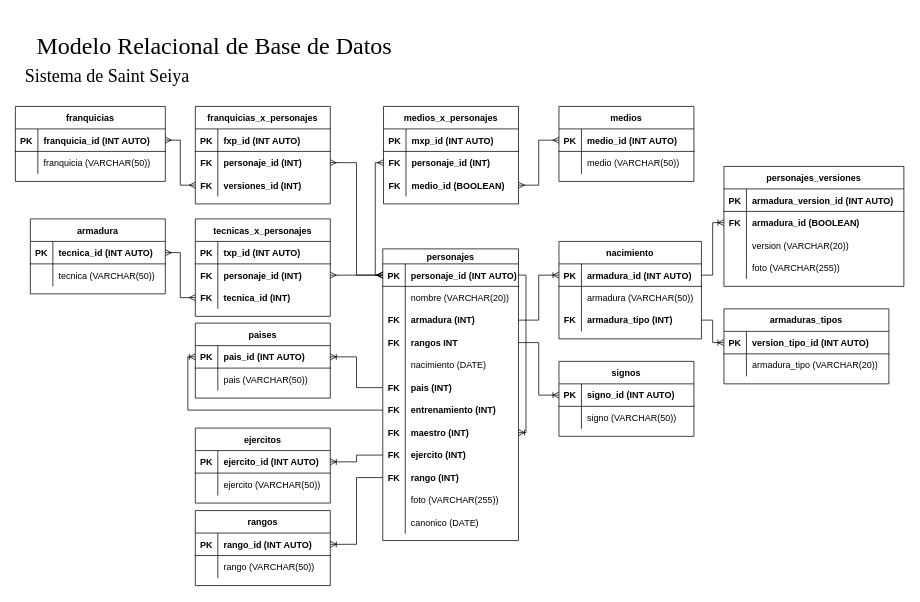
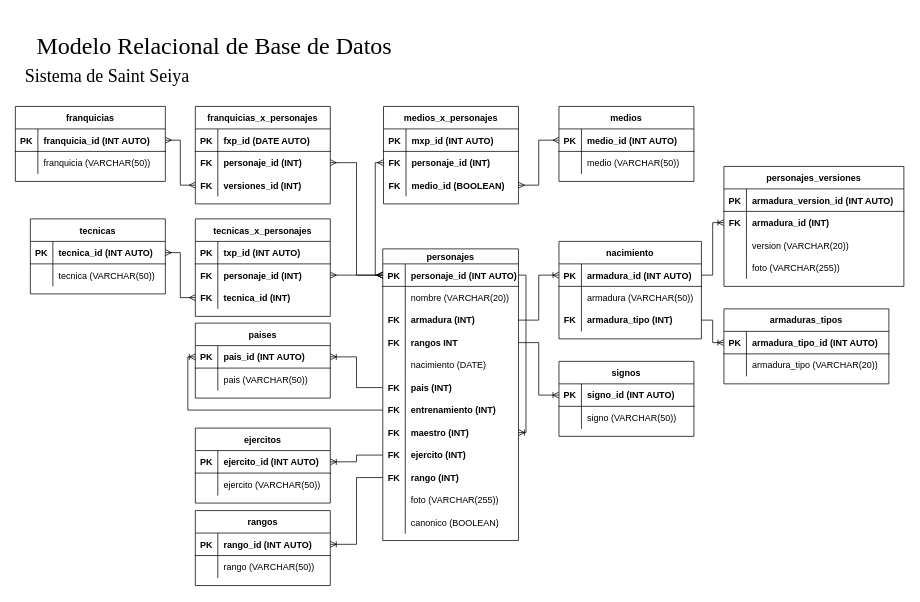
node "fxp_id (INT AUTO)": label "fxp_id (INT AUTO)" -> "fxp_id (DATE AUTO)"
node "armadura_id (BOOLEAN)": label "armadura_id (BOOLEAN)" -> "armadura_id (INT)"
node "armadura": label "armadura" -> "tecnicas"
node "version_tipo_id (INT AUTO)": label "version_tipo_id (INT AUTO)" -> "armadura_tipo_id (INT AUTO)"
node "canonico (DATE)": label "canonico (DATE)" -> "canonico (BOOLEAN)"
